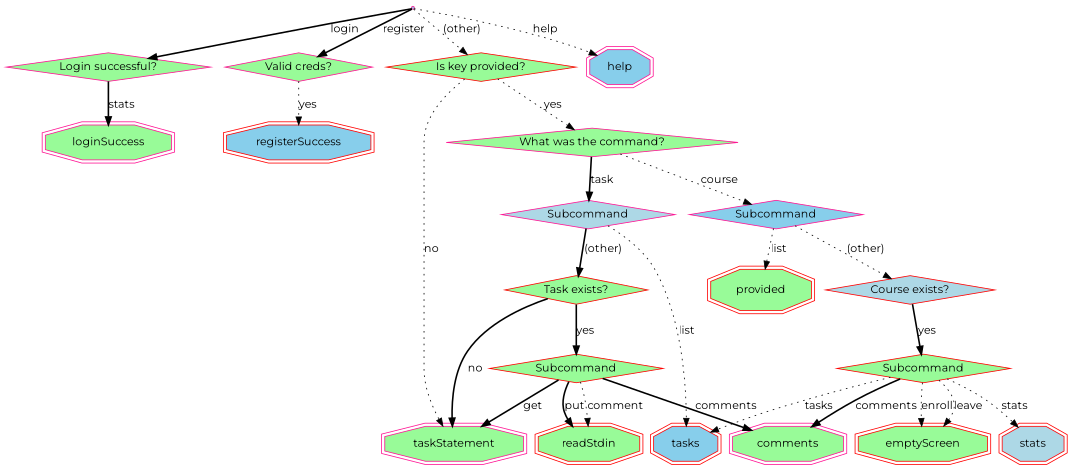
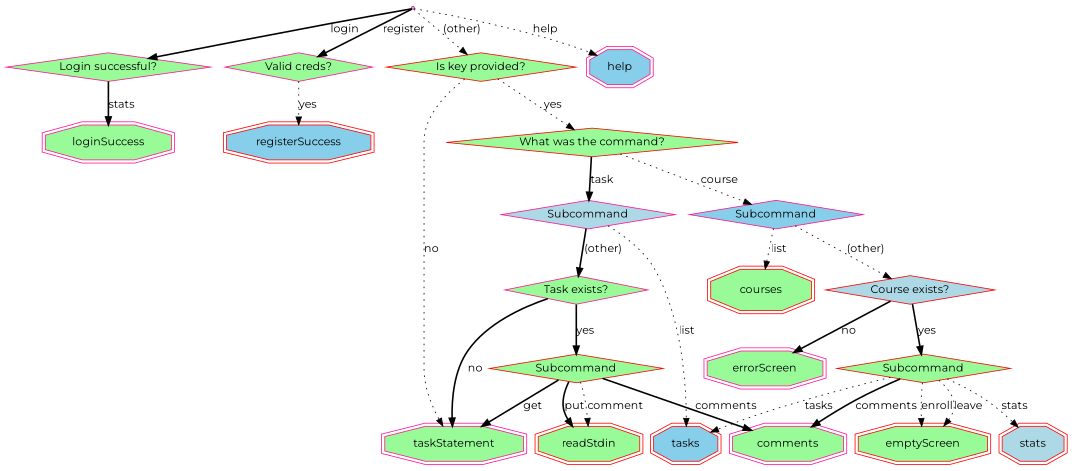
node "What was the command?": color deeppink -> red
node "Task exists?": color red -> deeppink
node "provided": label "provided" -> "courses"
node "errorScreen": added
